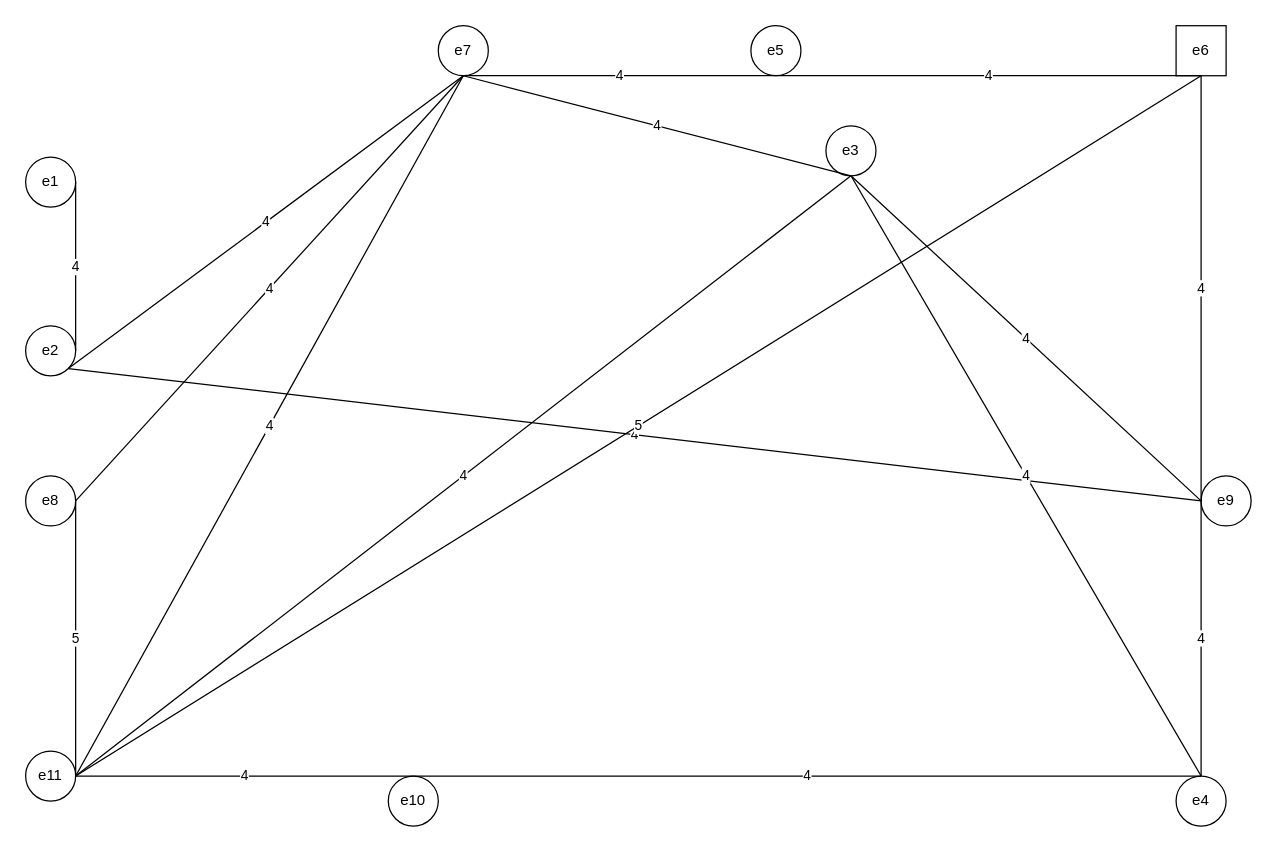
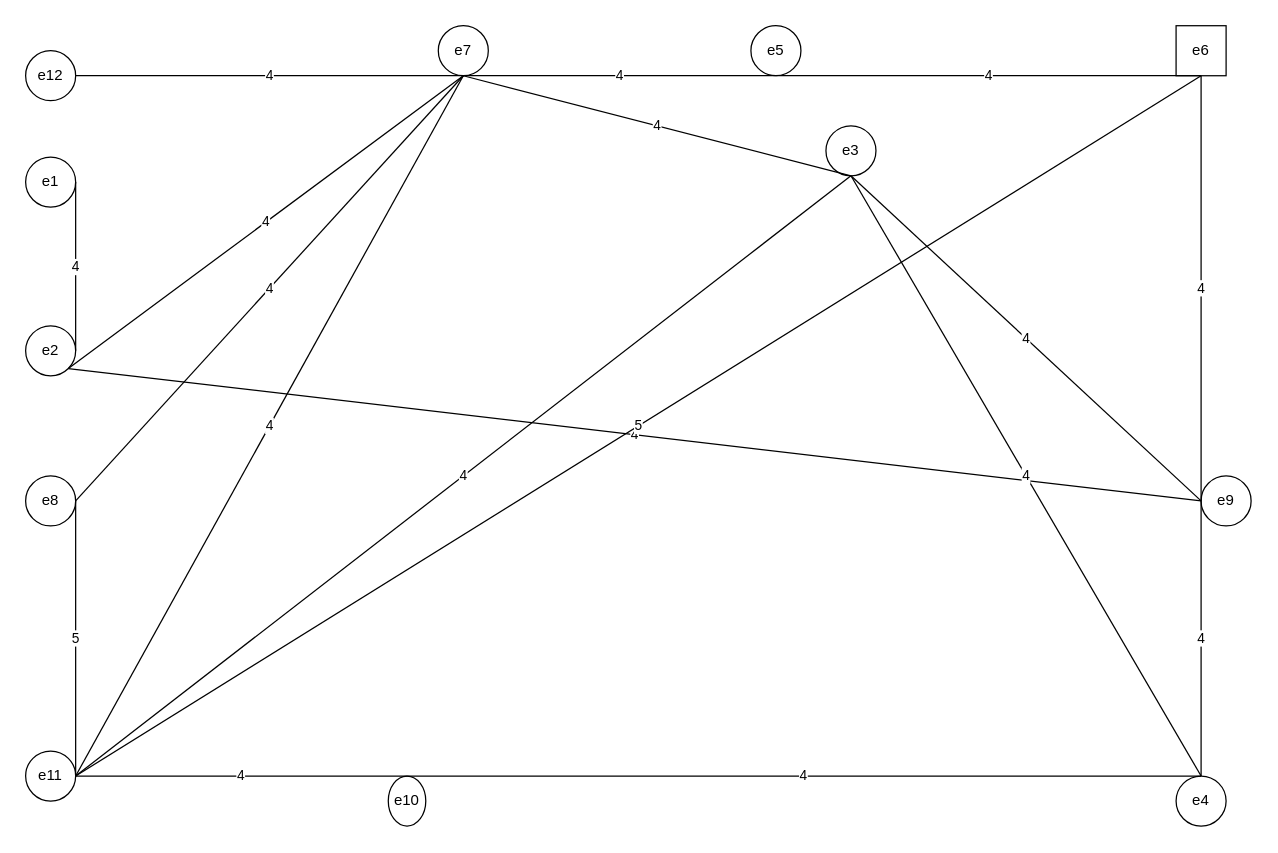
node "e12": added
edge "e7" -- "e12": added, label "4"
node "e10": size 50x50 -> 38x50
